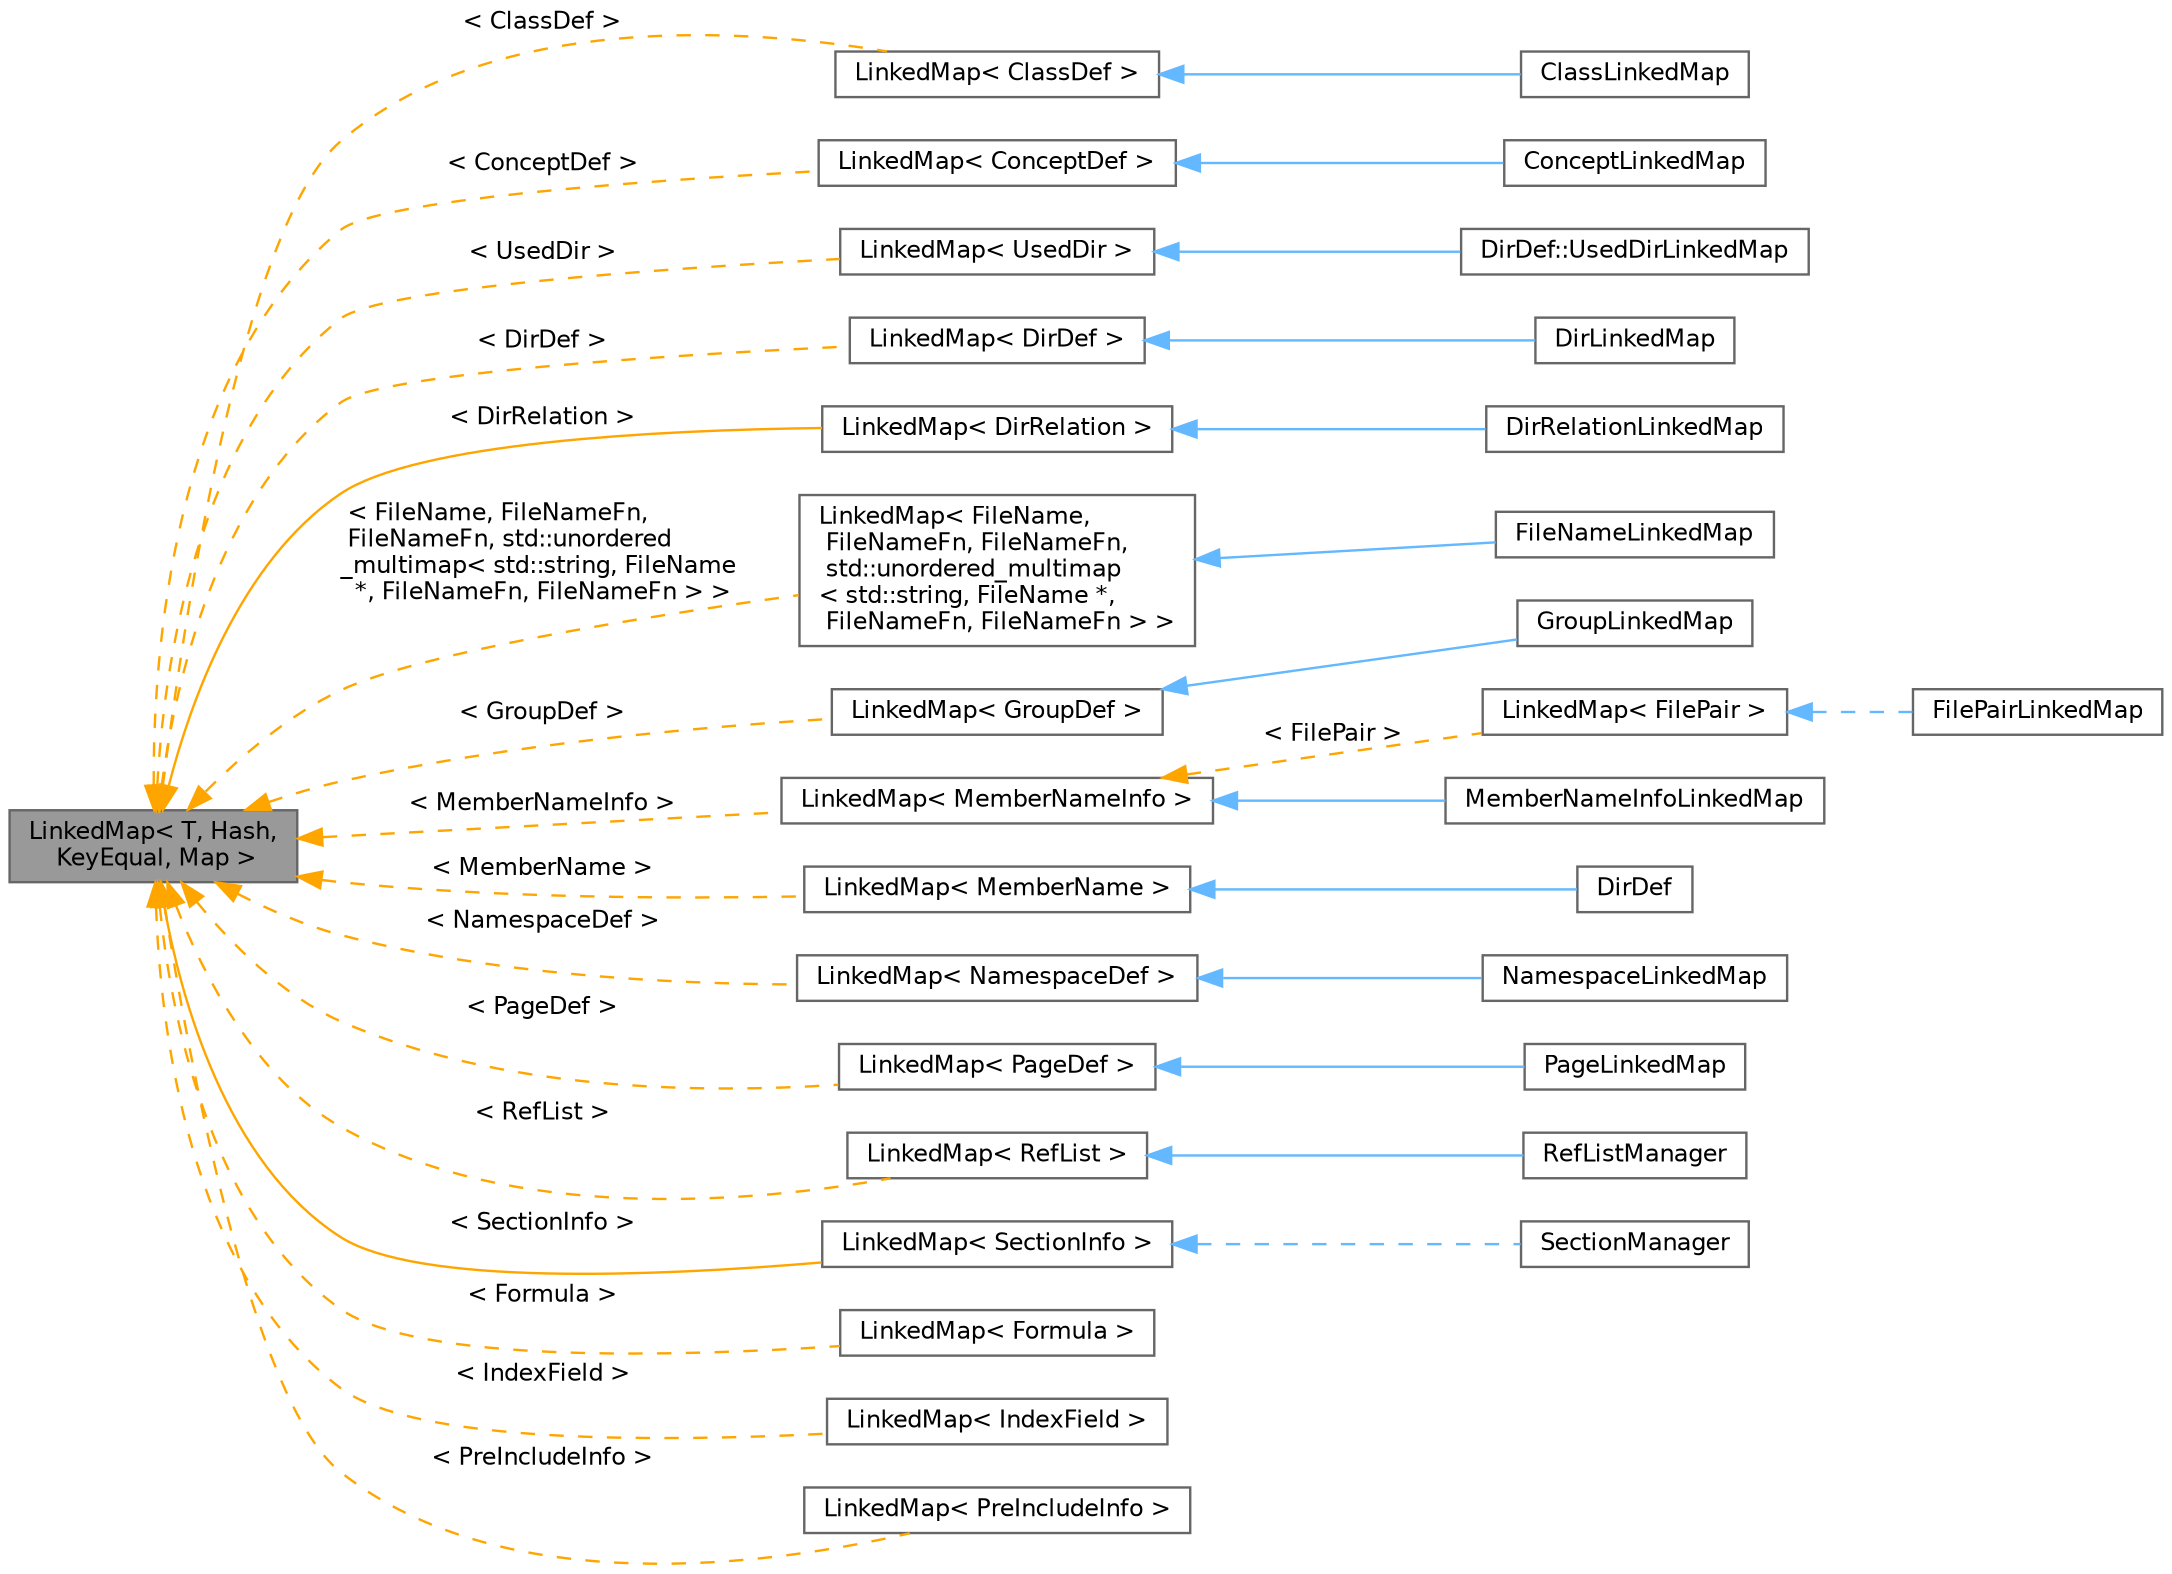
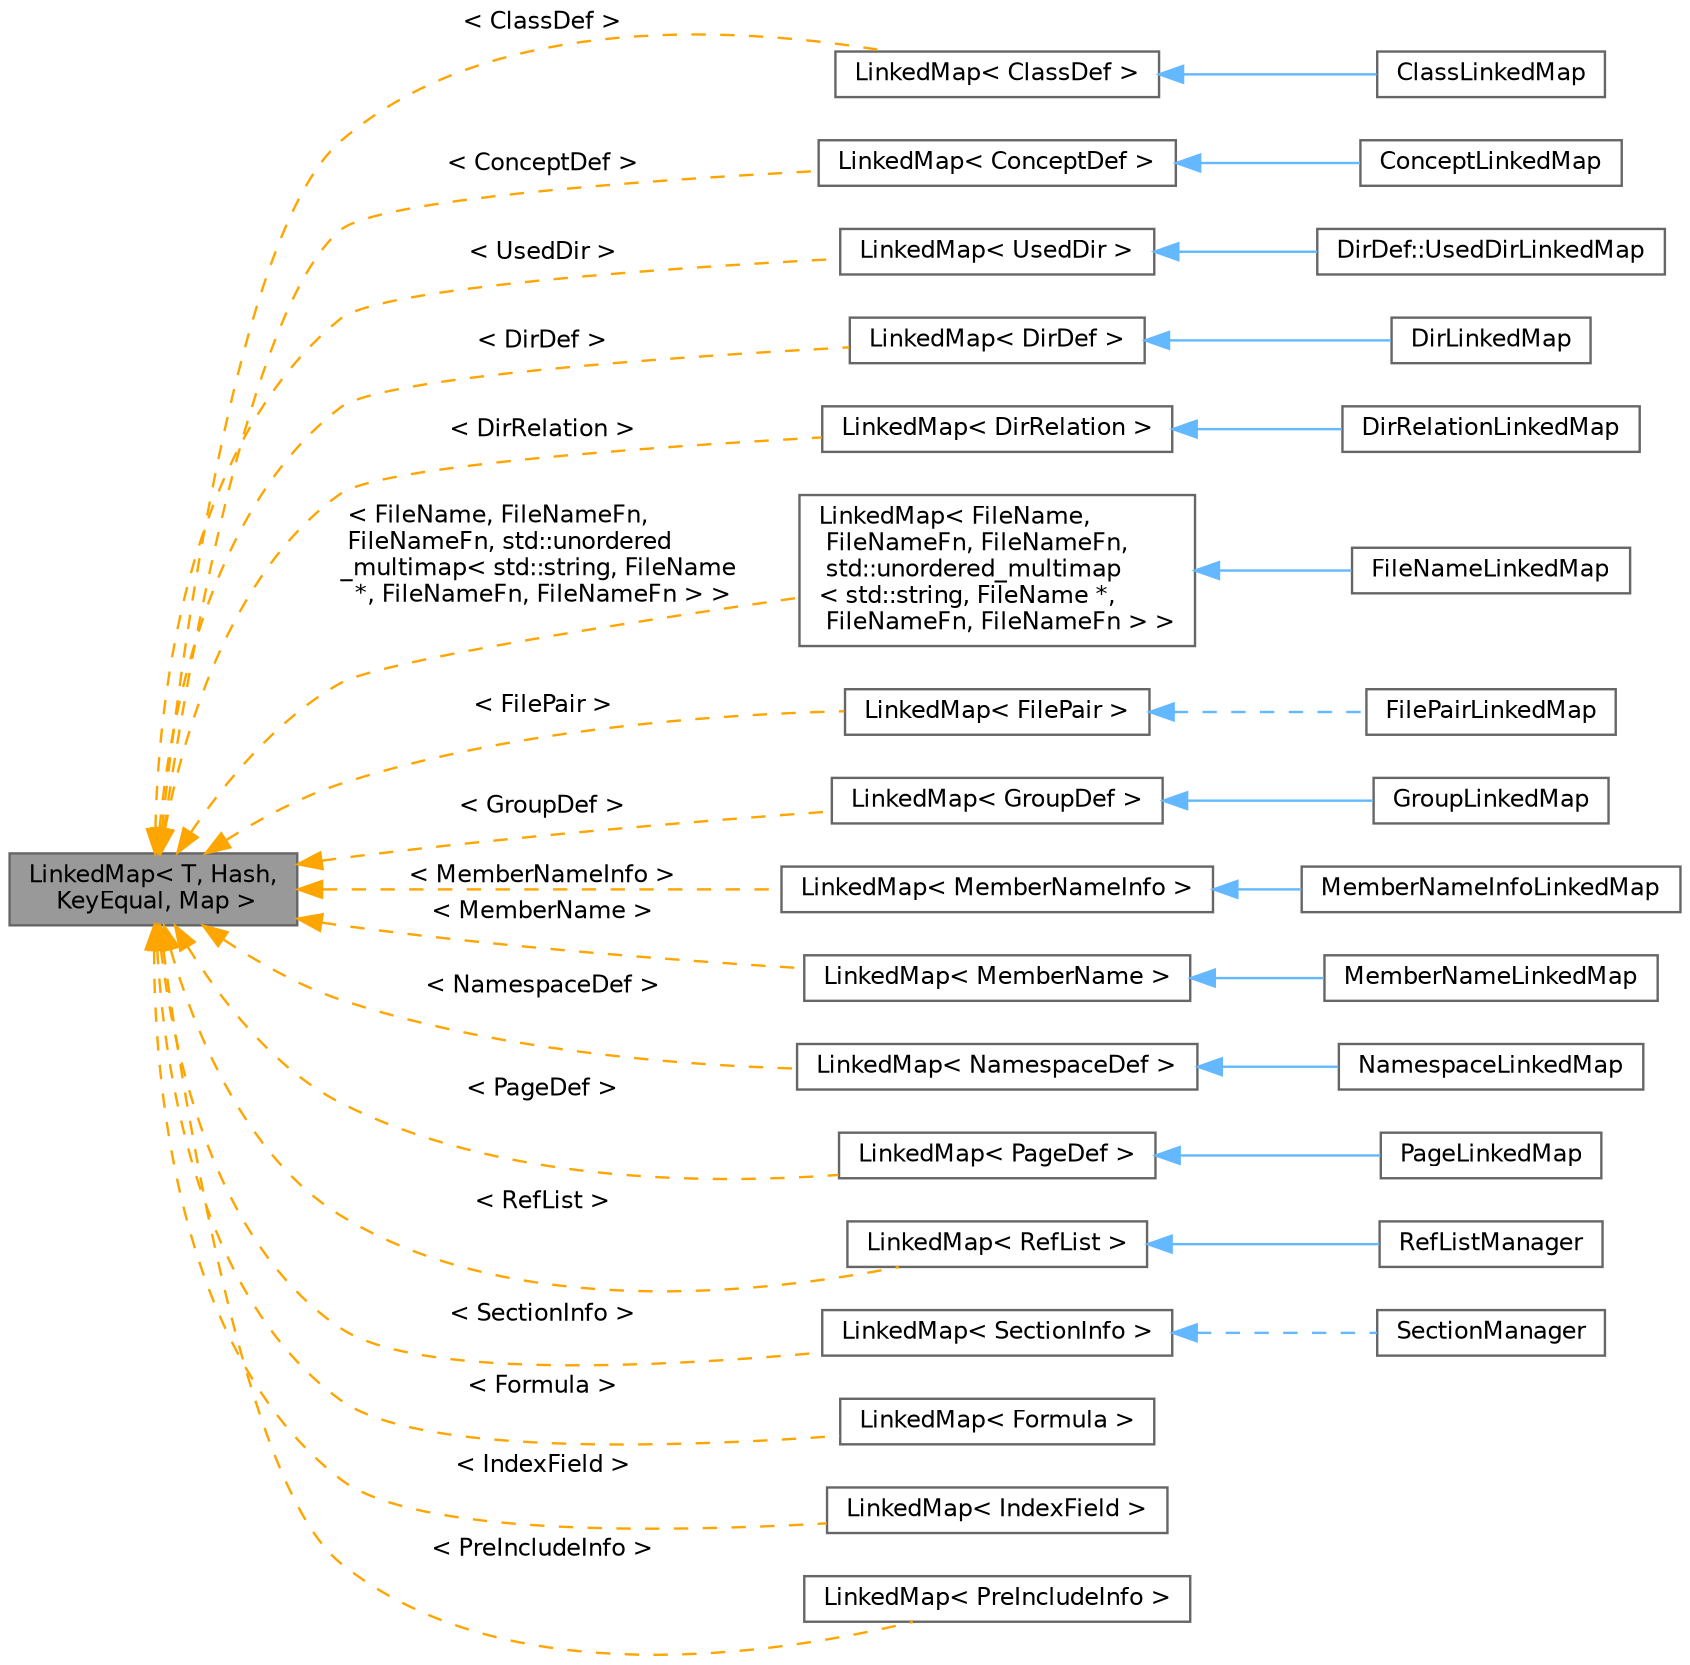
edge "LinkedMap< DirRelation >" -> "LinkedMap< T, Hash, KeyEqual, Map >": style solid -> dashed
edge "LinkedMap< FilePair >" -> "LinkedMap< MemberNameInfo >": now "LinkedMap< FilePair >" -> "LinkedMap< T, Hash, KeyEqual, Map >"
node "DirDef": label "DirDef" -> "MemberNameLinkedMap"
edge "LinkedMap< SectionInfo >" -> "LinkedMap< T, Hash, KeyEqual, Map >": style solid -> dashed
